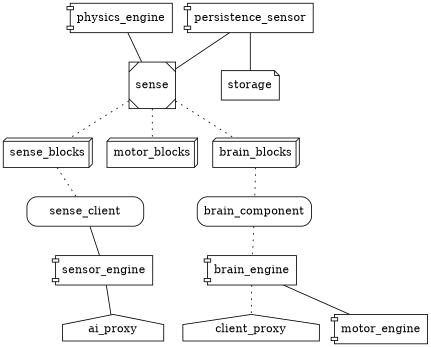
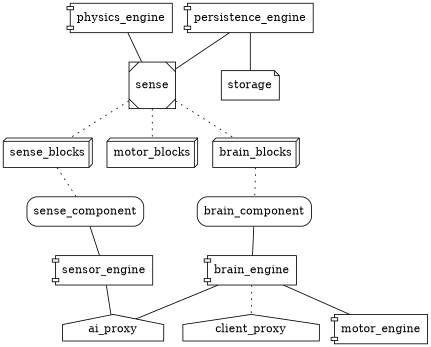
node "persistence_sensor": label "persistence_sensor" -> "persistence_engine"
node "sense_client": label "sense_client" -> "sense_component"
edge "brain_component" -- "brain_engine": style dotted -> solid
edge "brain_engine" -- "ai_proxy": added
